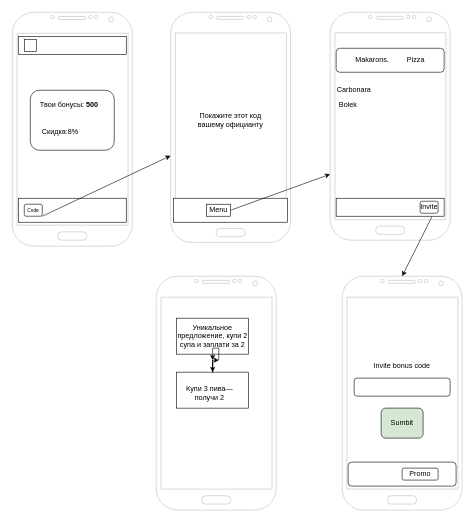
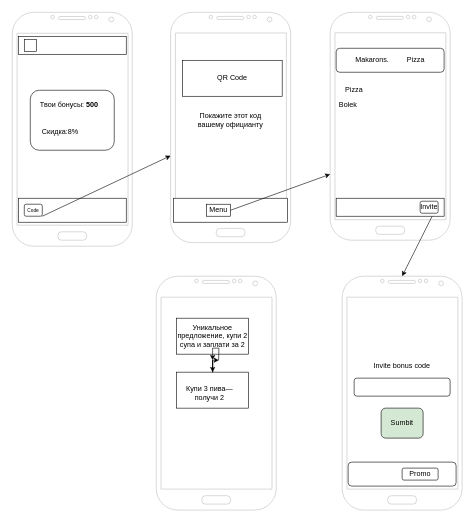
node "QR Code": added
node "Carbonara": label "Carbonara" -> "Pizza"
